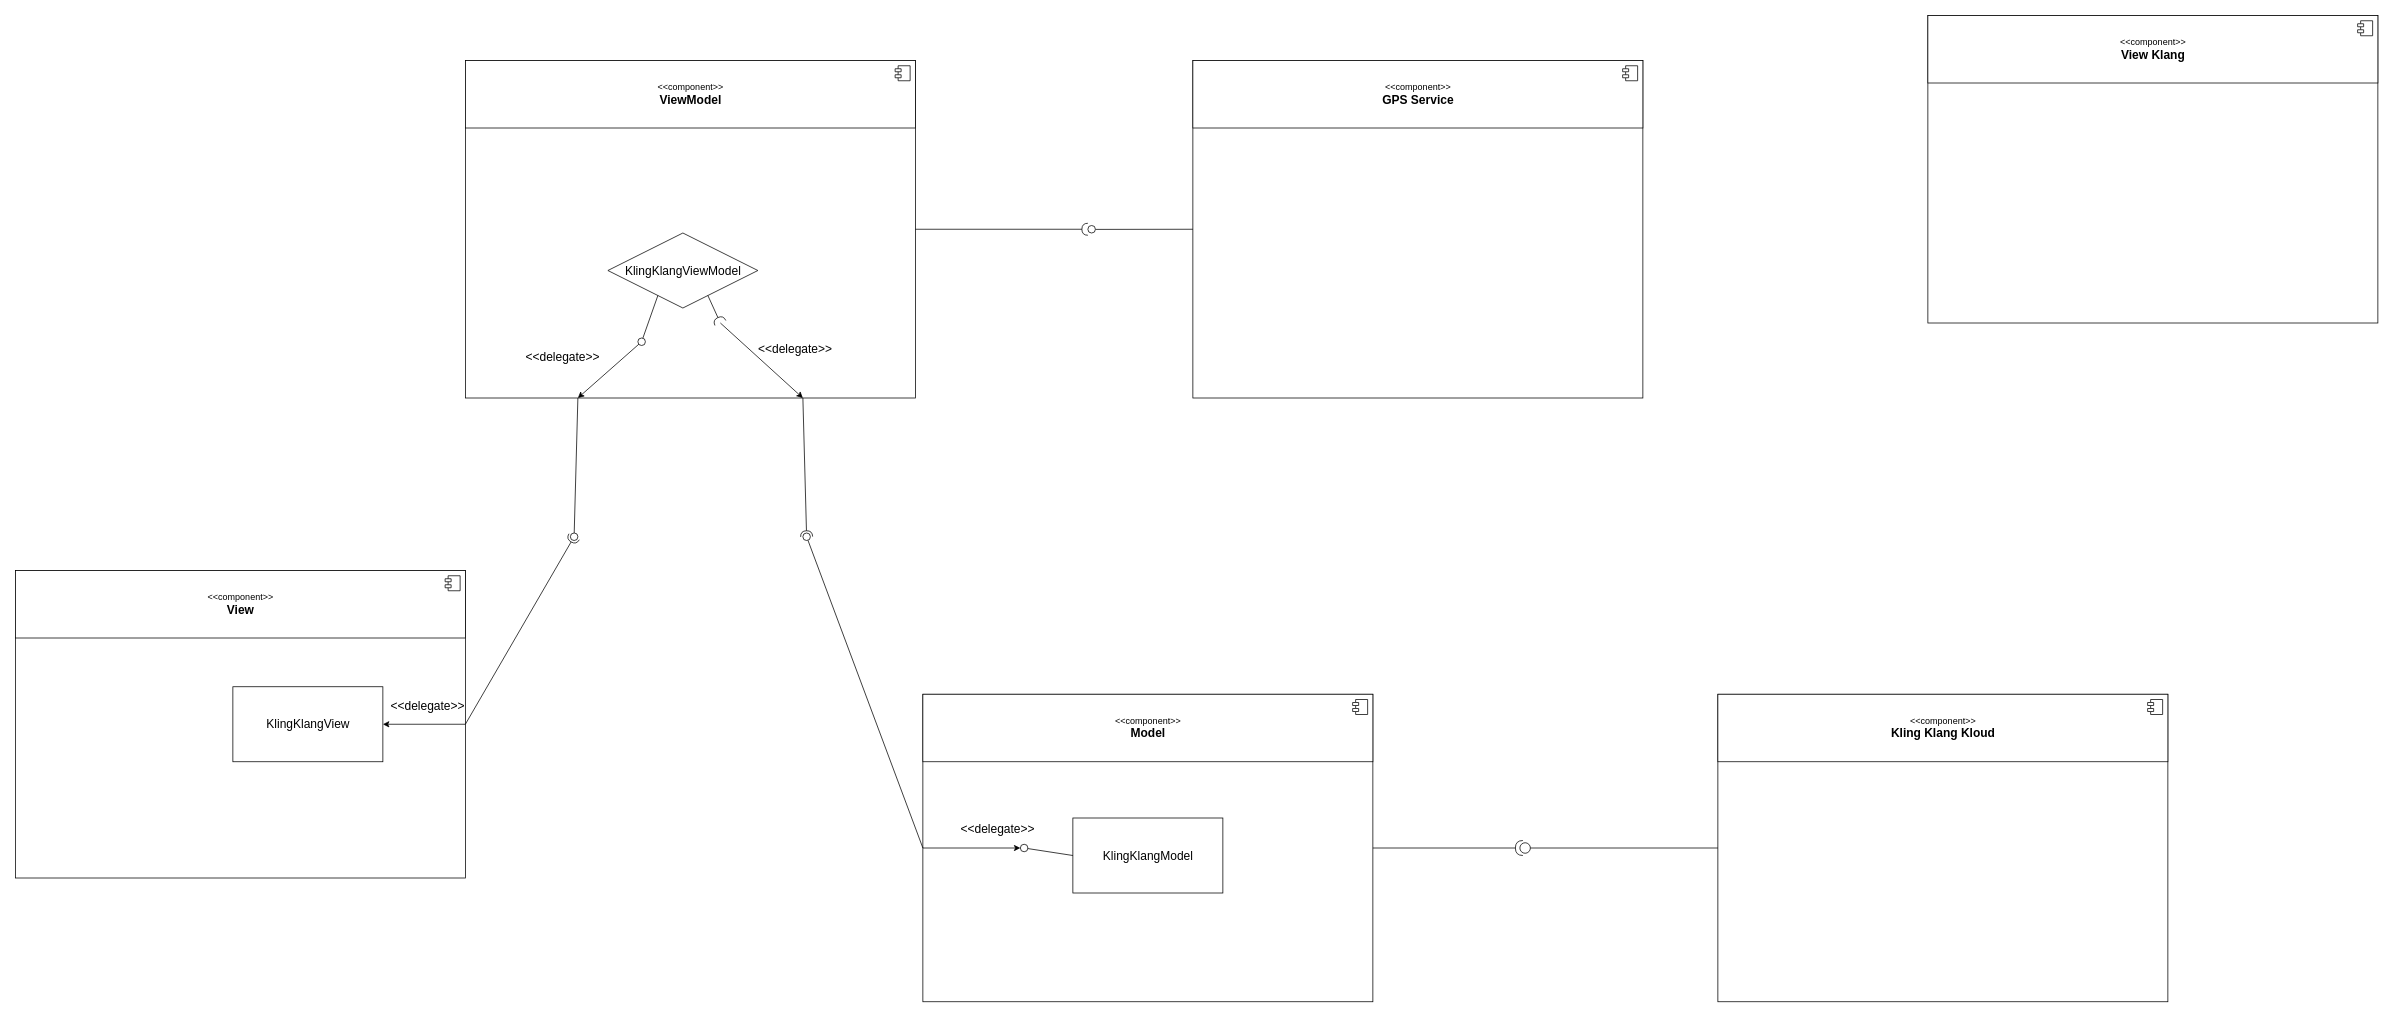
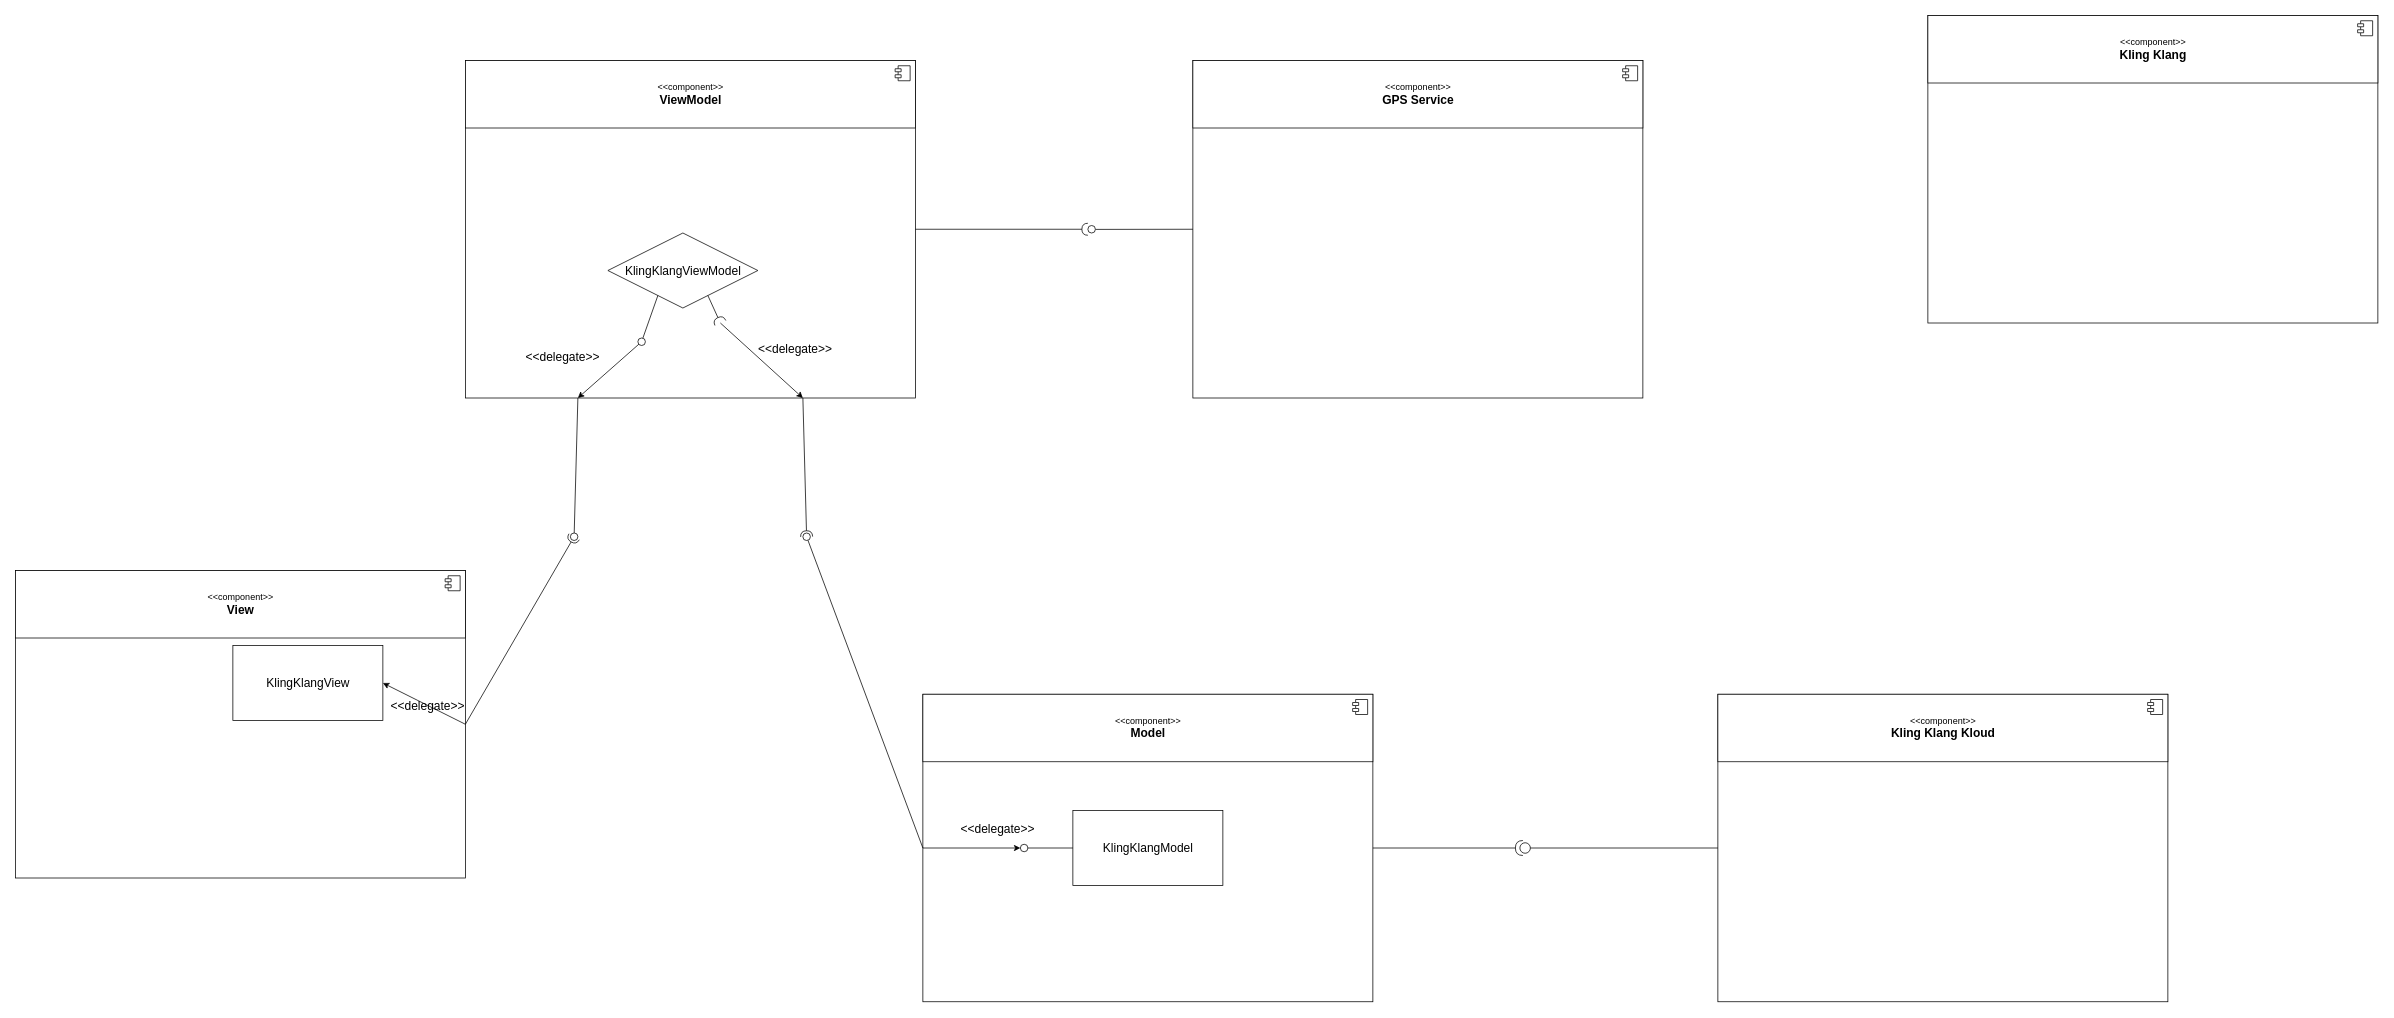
node "<<component>> View Klang": label "<<component>> View Klang" -> "<<component>> Kling Klang"
node "KlingKlangView": moved (308, 724) -> (308, 683)
node "KlingKlangModel": moved (1148, 855) -> (1148, 848)
